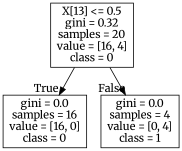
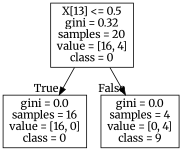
node "gini = 0.0 samples = 4 value = [0, 4] class = 1": label "gini = 0.0 samples = 4 value = [0, 4] class = 1" -> "gini = 0.0 samples = 4 value = [0, 4] class = 9"
